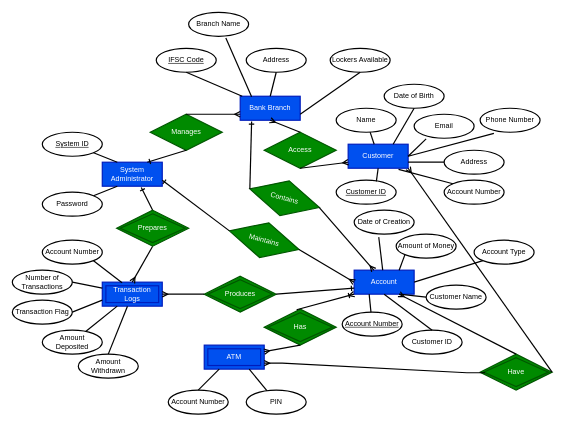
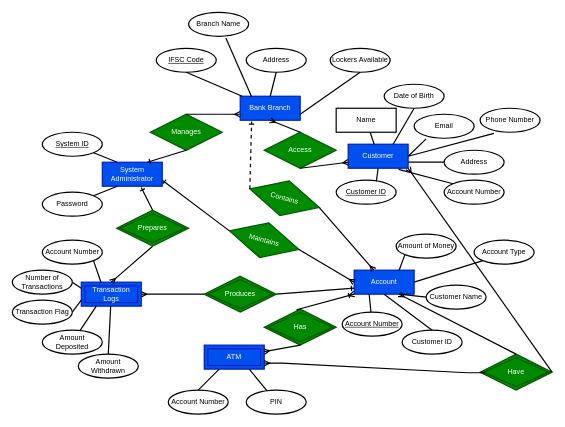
node "Name": shape ellipse -> rectangle
edge "Contains" -> "Bank Branch": style solid -> dashed
node "Date of Creation": removed
edge "Date of Creation" -- "Account": removed
node "Transaction Logs": moved (132, 294) -> (111, 294)
